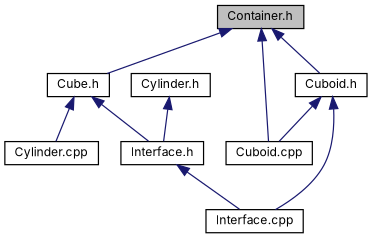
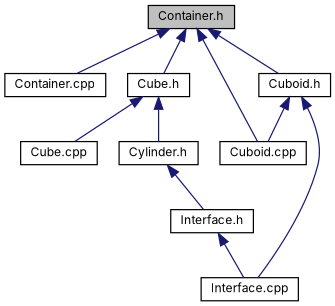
node "Container.cpp": added
edge "Interface.h" -> "Cube.h": now "Cylinder.h" -> "Cube.h"
node "Cylinder.cpp": label "Cylinder.cpp" -> "Cube.cpp"
